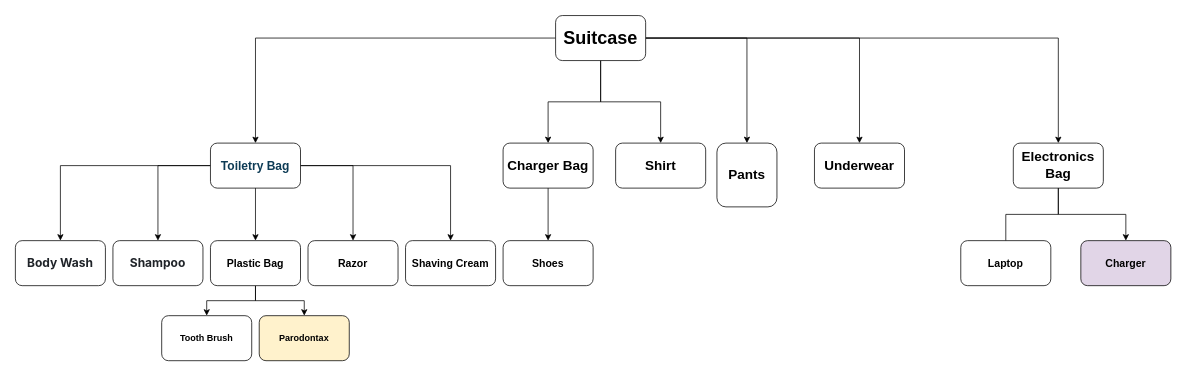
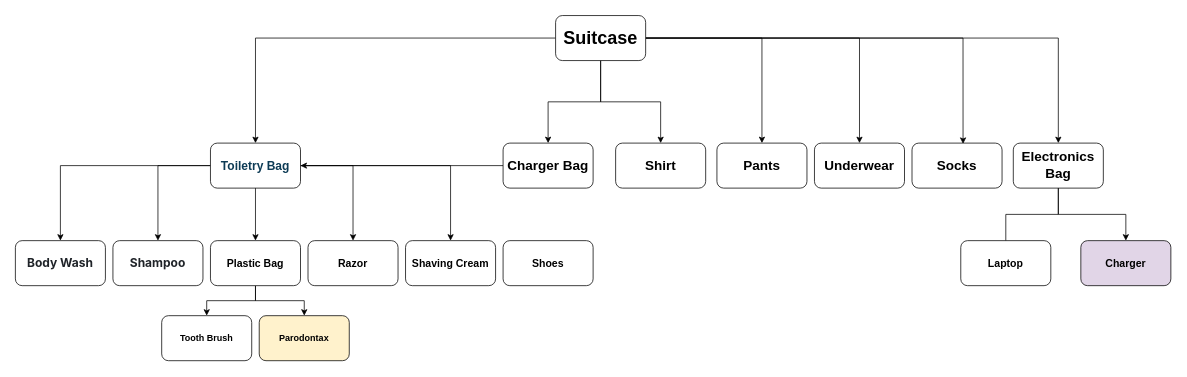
edge "Suitcase" -> "Socks": added
node "Socks": added
node "Pants": size 60x64 -> 90x45
edge "Charger Bag" -> "Shoes": now "Charger Bag" -> "Toiletry Bag"
